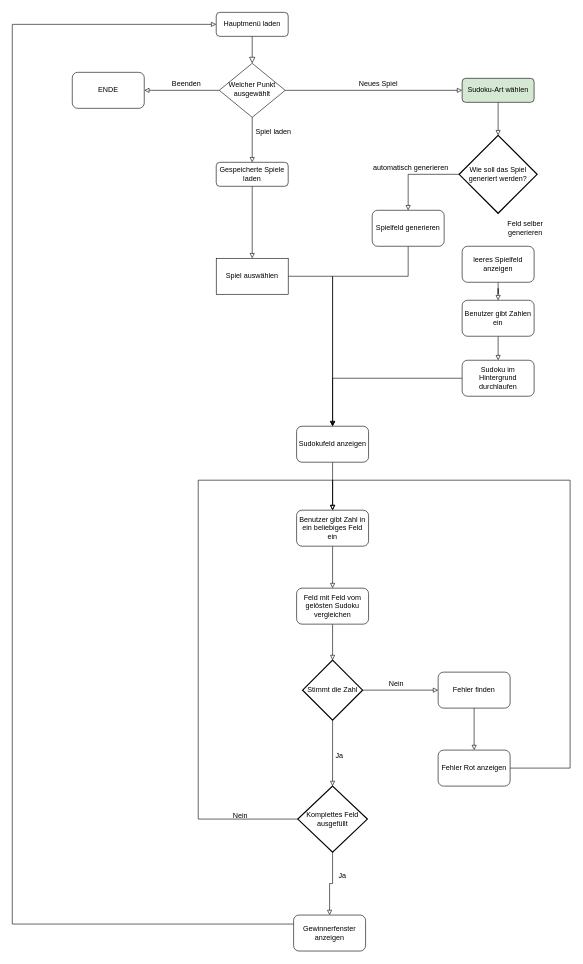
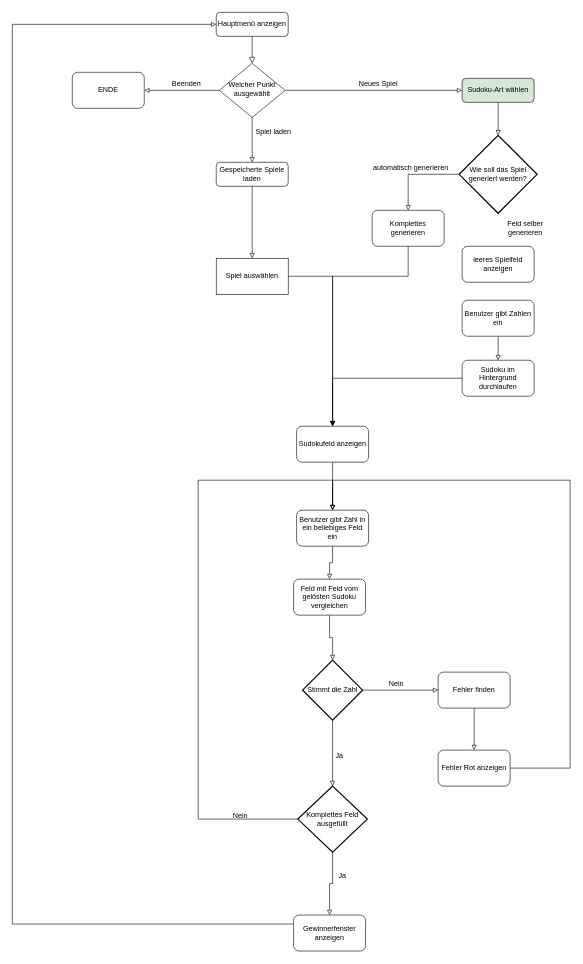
node "Hauptmenü laden": label "Hauptmenü laden" -> "Hauptmenü anzeigen"
node "Spielfeld generieren": label "Spielfeld generieren" -> "Komplettes generieren"
edge "leeres Spielfeld anzeigen" -> "Benutzer gibt Zahlen ein": removed
node "Feld mit Feld vom gelösten Sudoku vergleichen": moved (333, 606) -> (330, 597)
